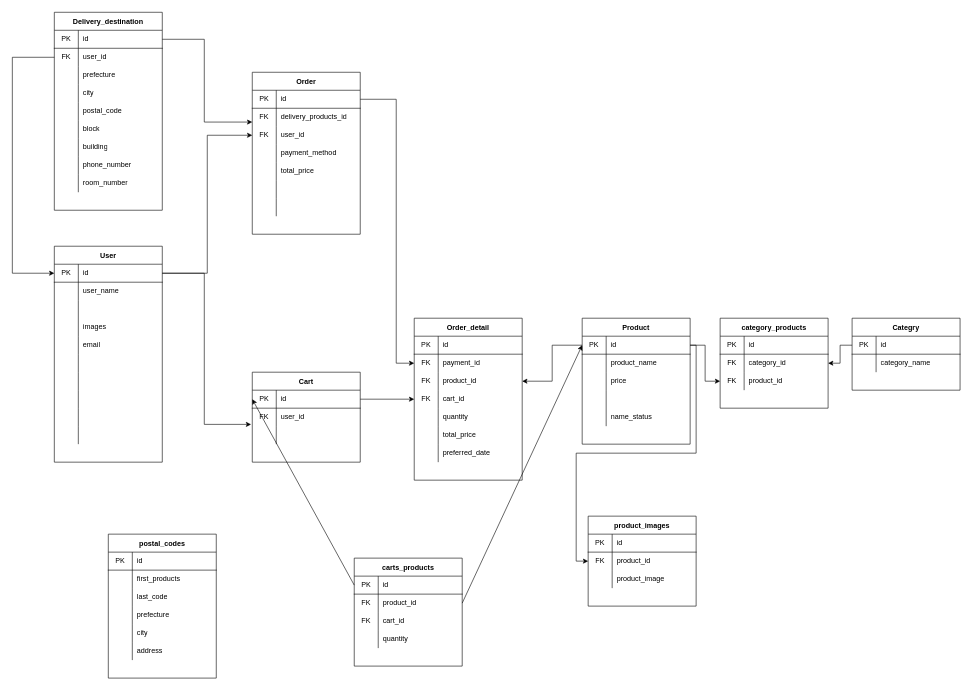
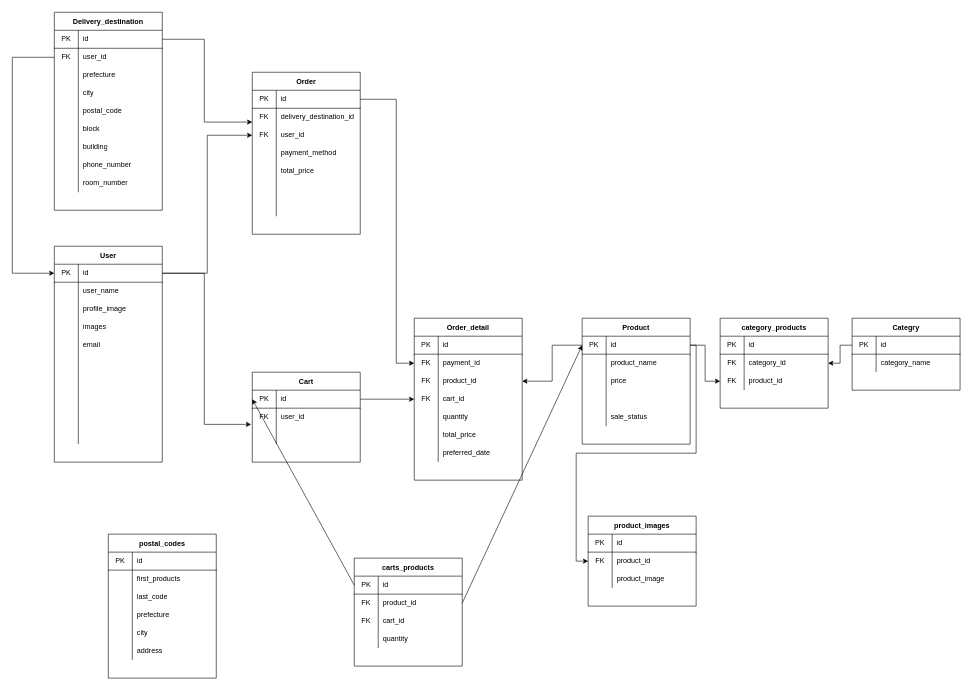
node "delivery_products_id": label "delivery_products_id" -> "delivery_destination_id"
node "profile_image": added
node "name_status": label "name_status" -> "sale_status"
